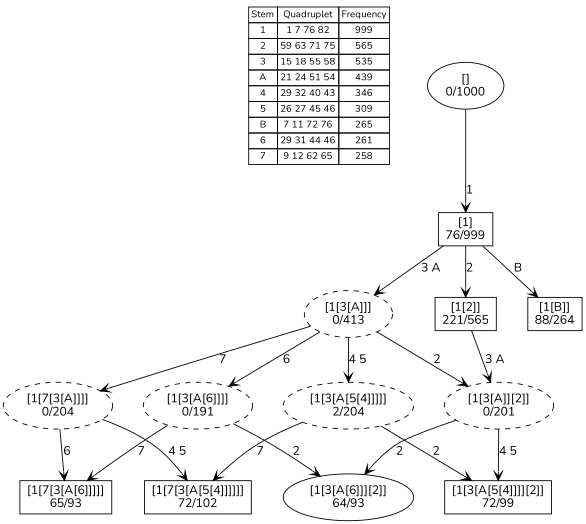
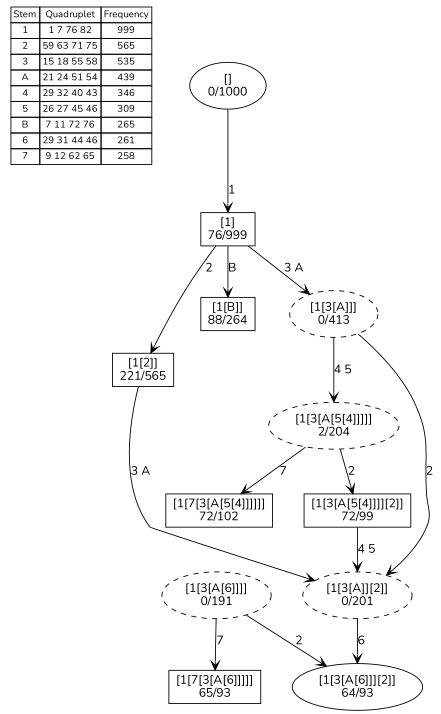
edge "[1[3[A]]] 0/413" -> "[1[3[A[6]]]] 0/191": removed, label "6"
node "[1[7[3[A]]]] 0/204": removed
edge "[1[3[A]][2]] 0/201" -> "[1[3[A[5[4]]]][2]] 72/99": reversed
edge "[1[3[A]][2]] 0/201" -> "[1[3[A[6]]][2]] 64/93": label "2 " -> "6 "
